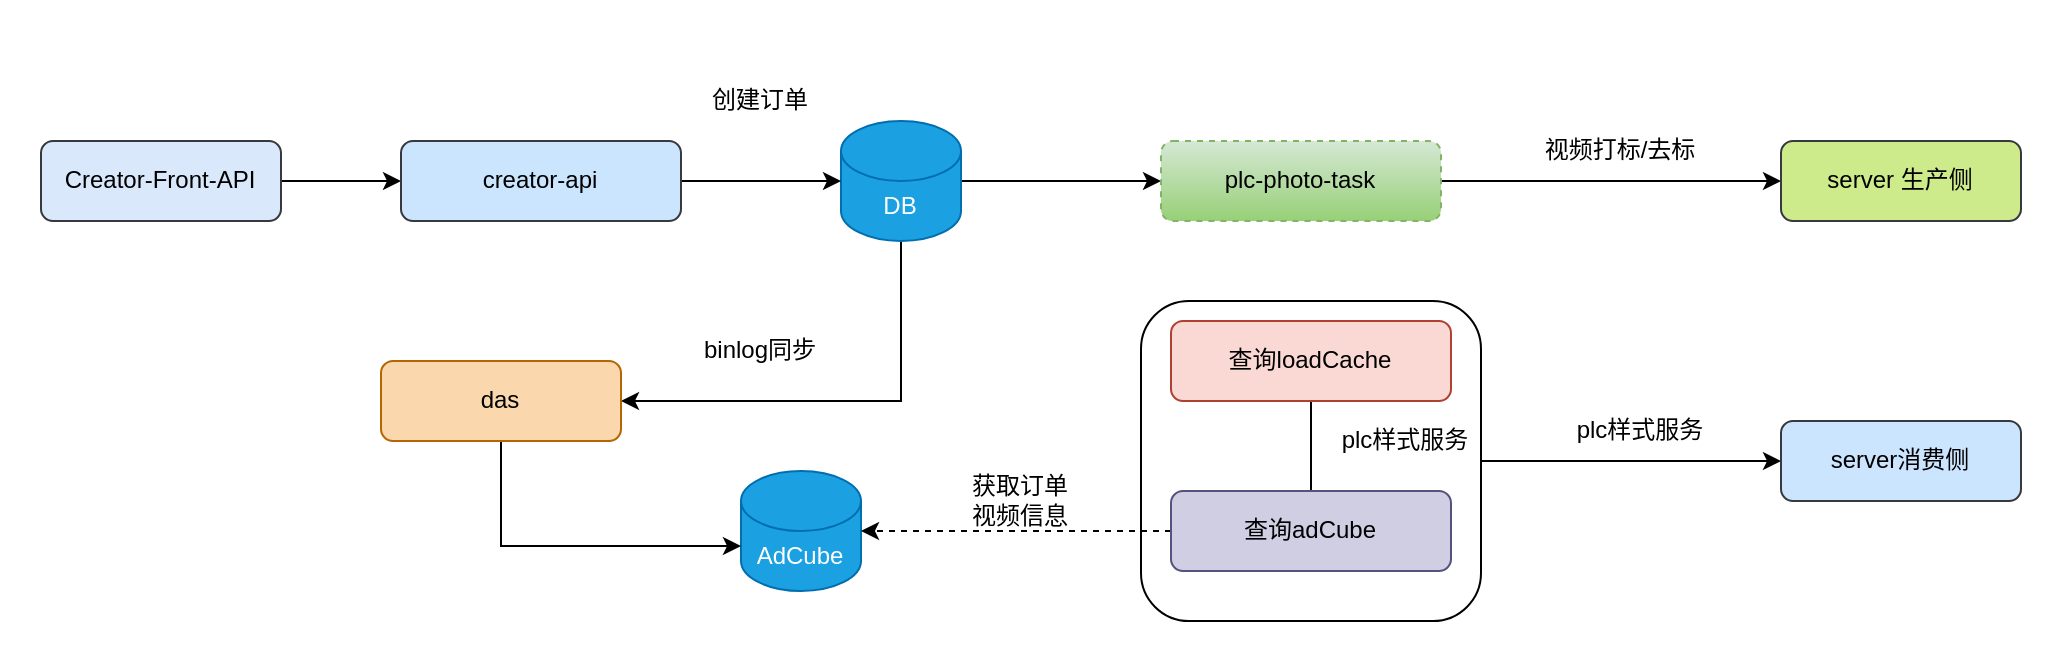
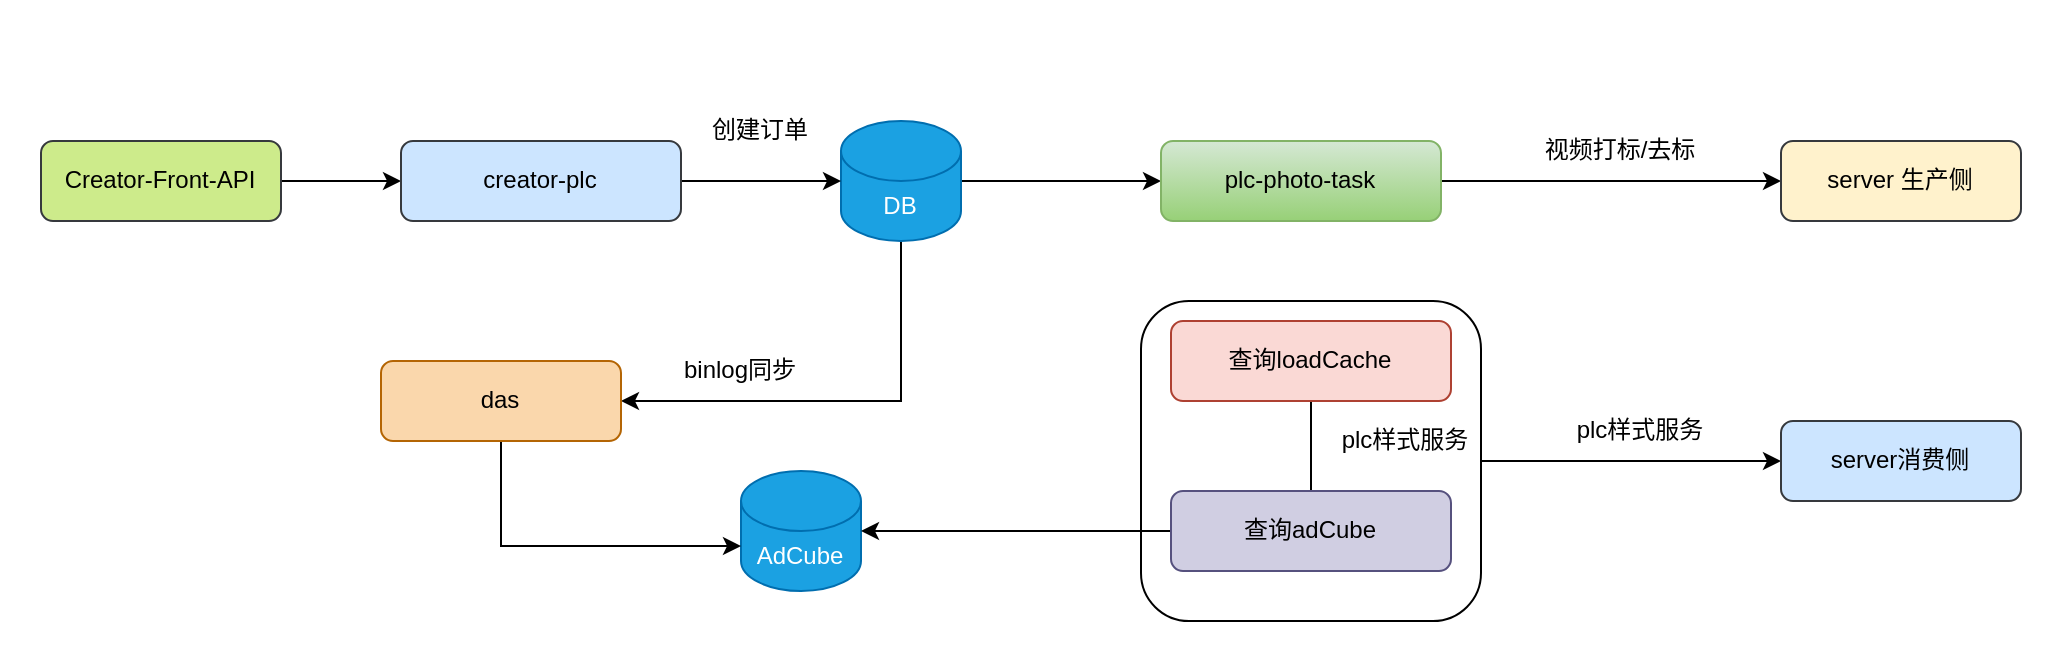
node "创建订单": moved (761, 101) -> (761, 131)
node "Creator-Front-API": fillcolor #dae8fc -> #cdeb8b
node "creator-api": label "creator-api" -> "creator-plc"
node "plc-photo-task": style dashed -> solid
node "server 生产侧": fillcolor #cdeb8b -> #fff2cc
node "binlog同步": moved (761, 351) -> (741, 371)
node "获取订单视频信息": removed
edge "查询adCube" -> "AdCube": style dashed -> solid
